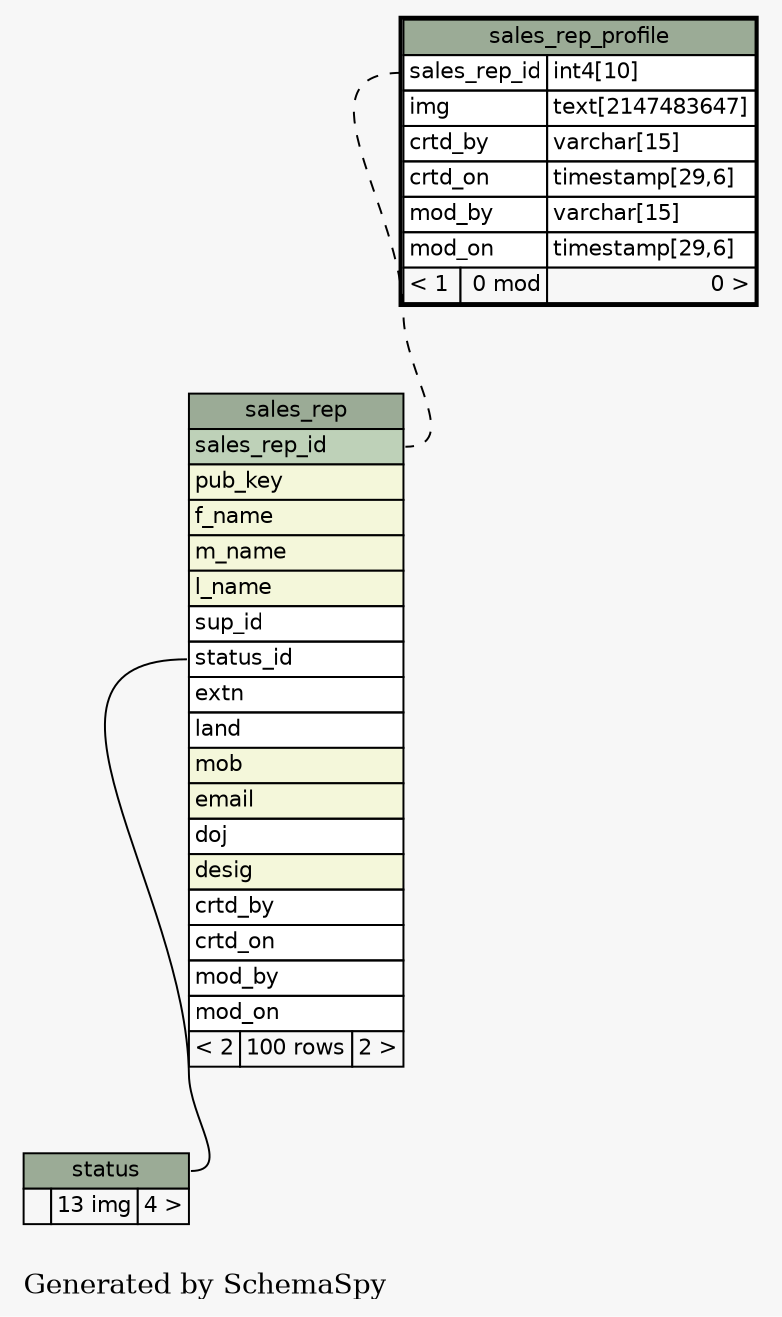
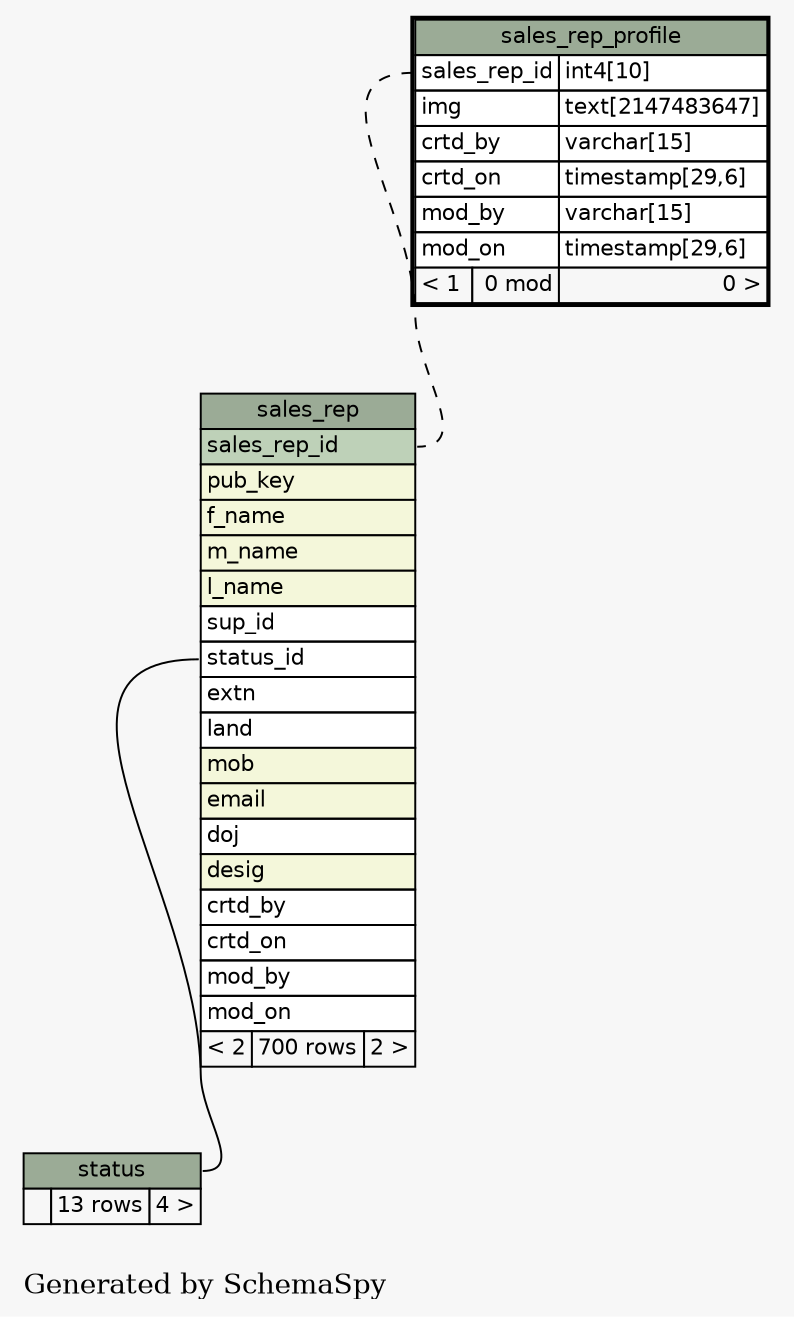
node "sales_rep": text "100 rows" -> "700 rows"
node "status": text "13 img" -> "13 rows"
